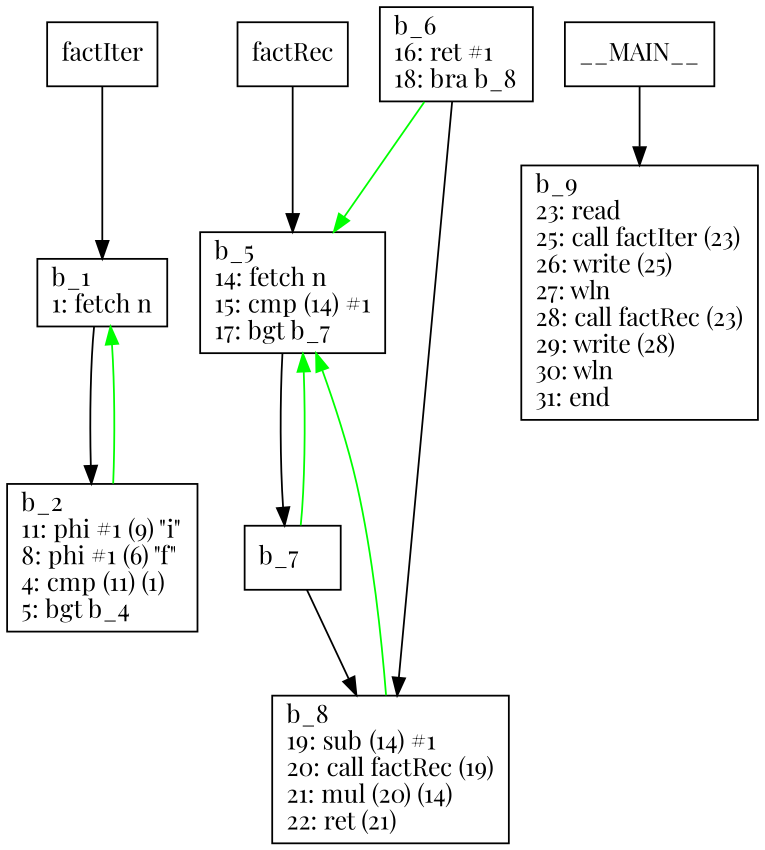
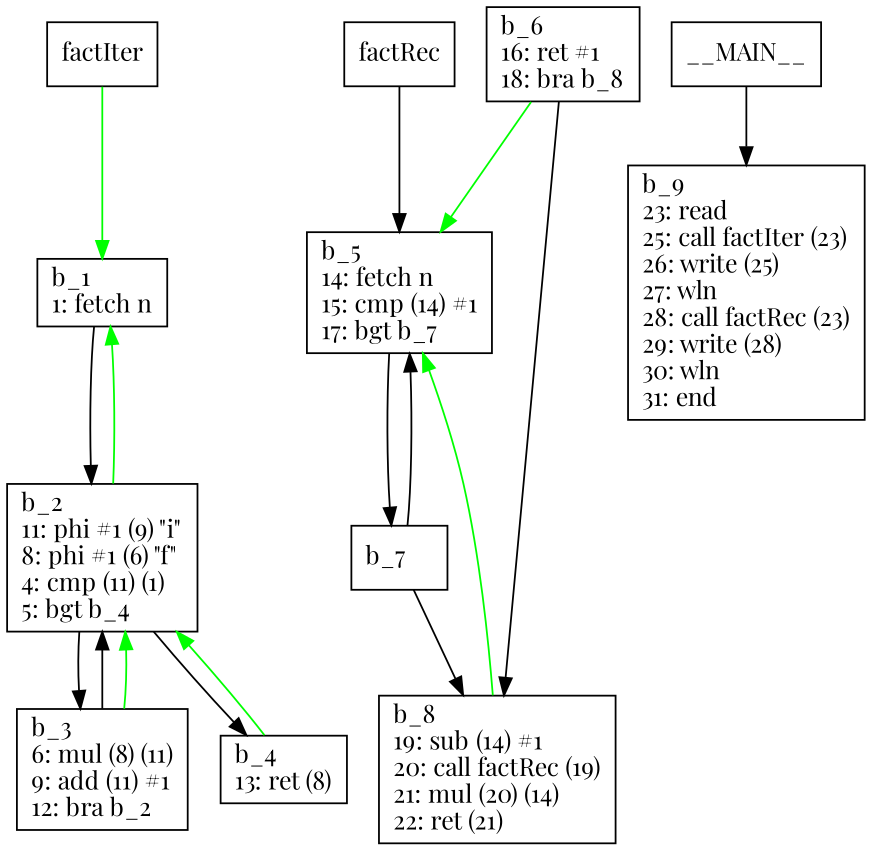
edge "factIter" -> "b_1 1: fetch n": color black -> green
edge "b_7" -> "b_5 14: fetch n 15: cmp (14) #1 17: bgt b_7": color green -> black
node "b_3 6: mul (8) (11) 9: add (11) #1 12: bra b_2": added
node "b_4 13: ret (8)": added
